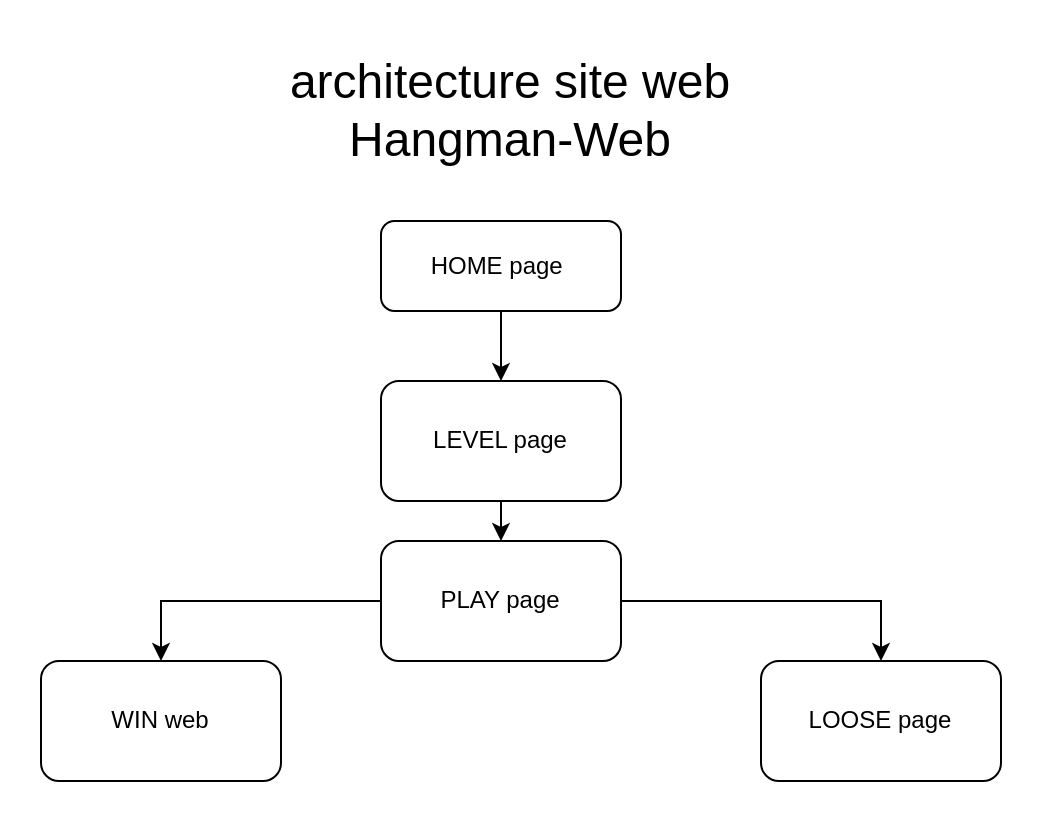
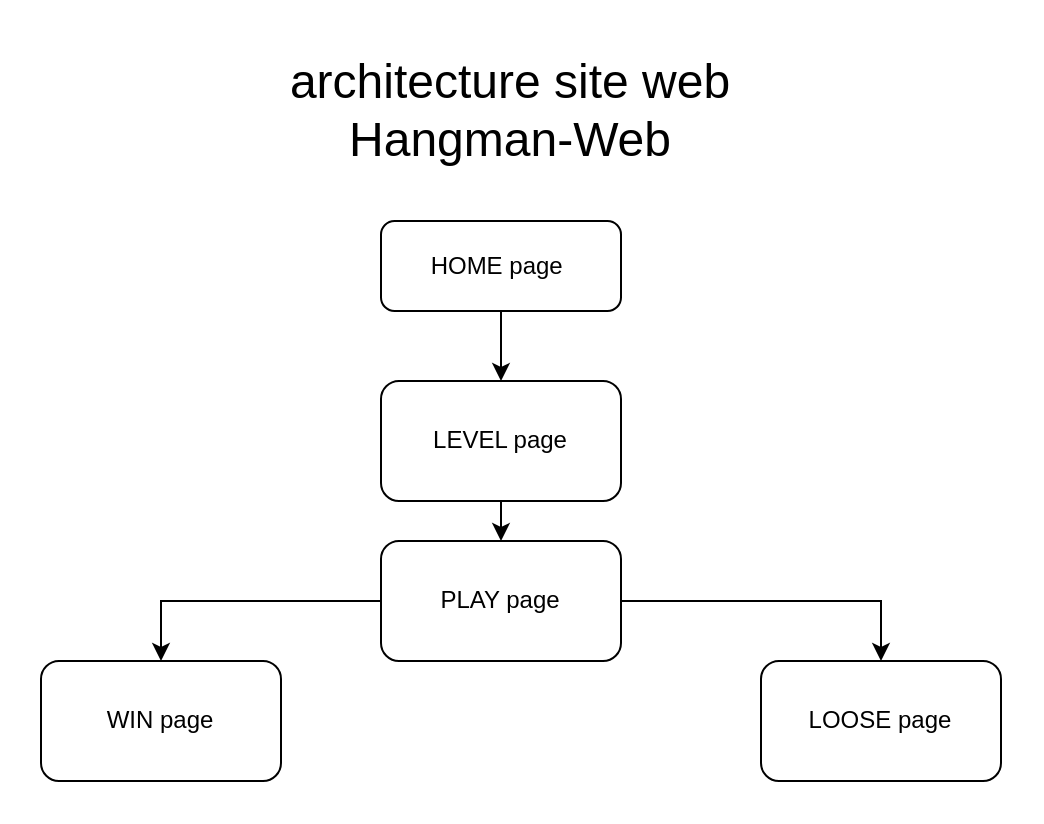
node "WIN web": label "WIN web" -> "WIN page"
